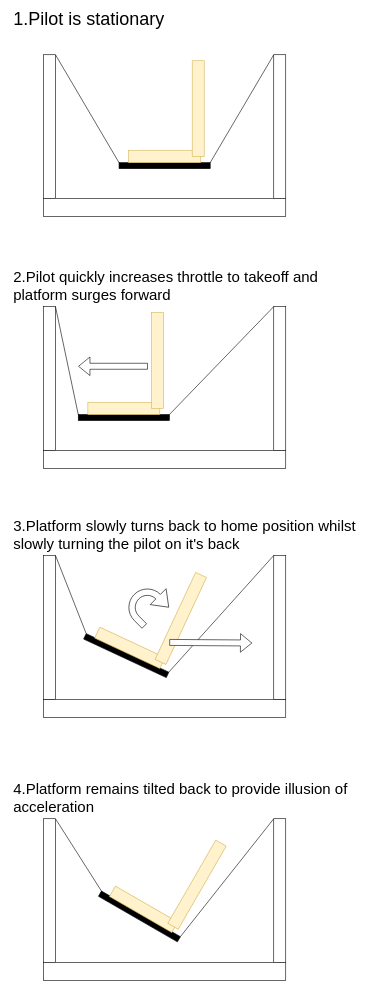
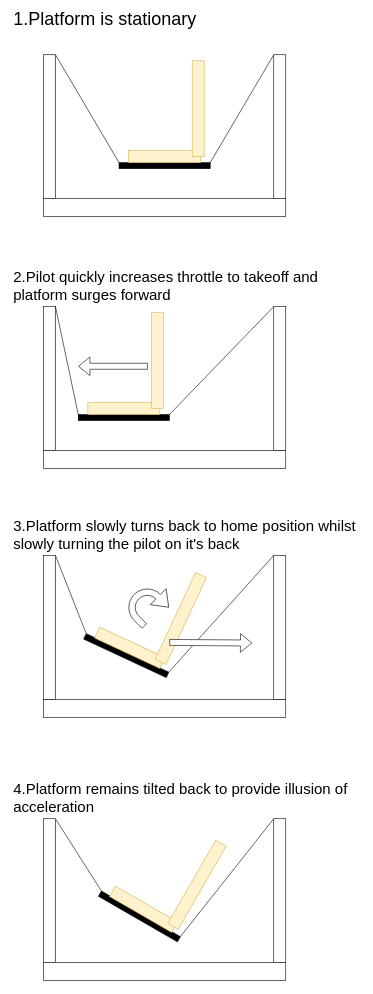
node "1.Pilot is stationary": label "1.Pilot is stationary" -> "1.Platform is stationary"
